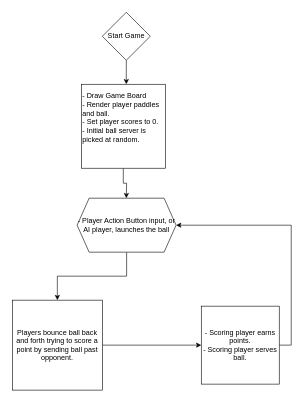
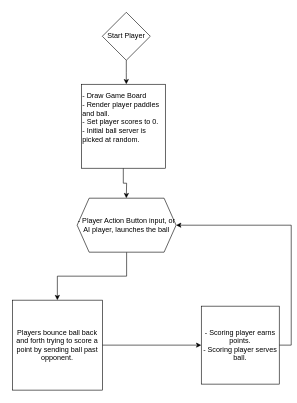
node "Start Game": label "Start Game" -> "Start Player"
